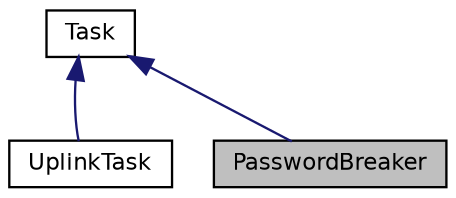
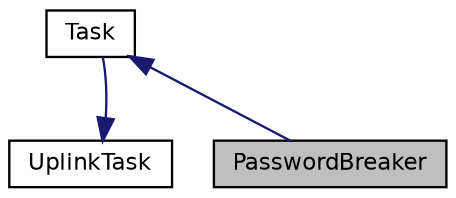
edge "UplinkTask" -> "Task": reversed
